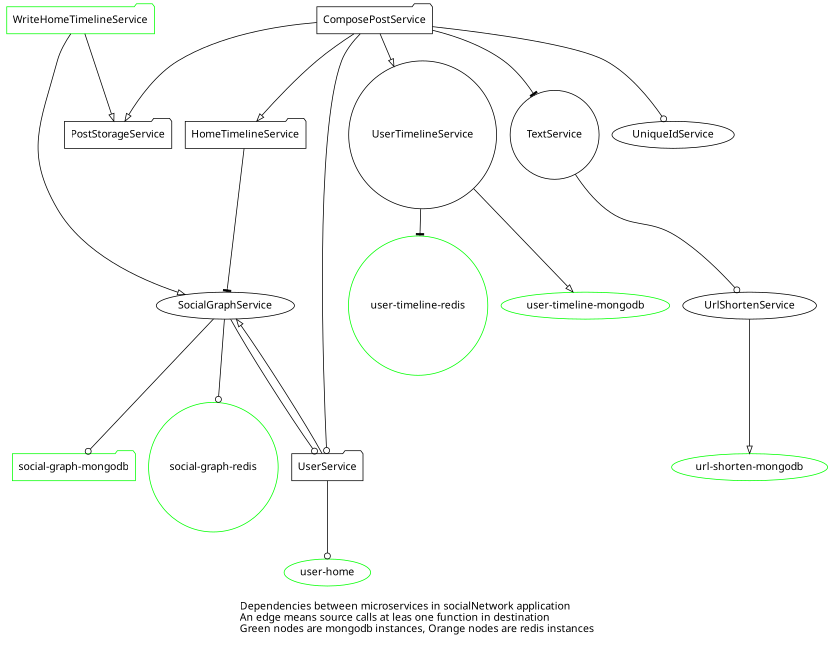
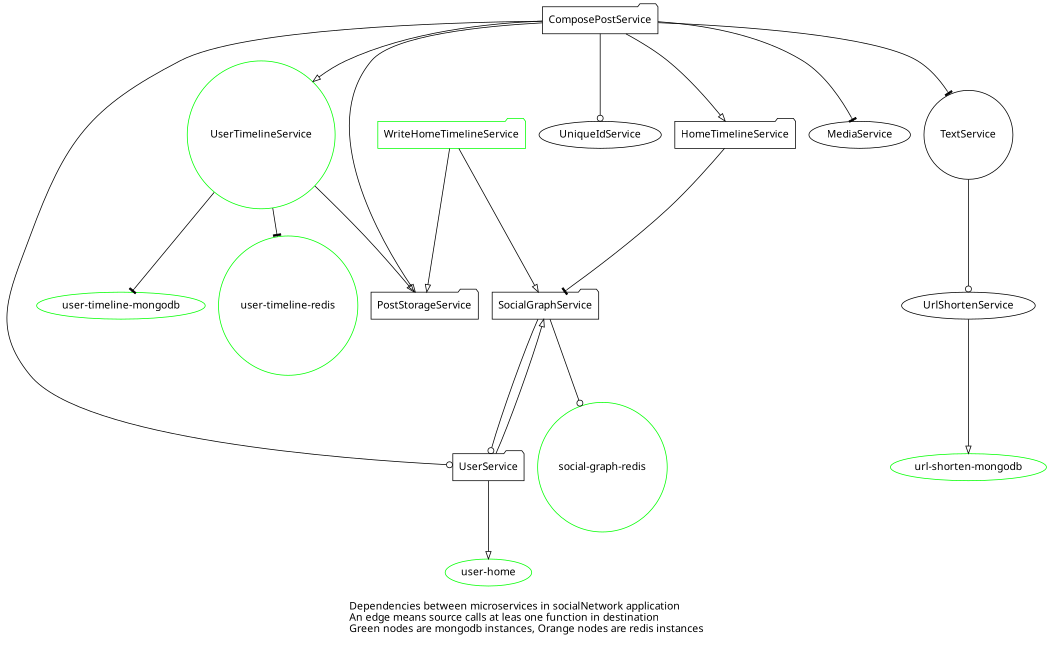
node "UserTimelineService": color black -> green
node "MediaService": added
edge "UserTimelineService" -> "PostStorageService": added
edge "UserTimelineService" -> "user-timeline-mongodb": arrowhead onormal -> tee
node "SocialGraphService": shape ellipse -> folder
node "social-graph-mongodb": removed
edge "UserService" -> "user-home": arrowhead odot -> onormal
